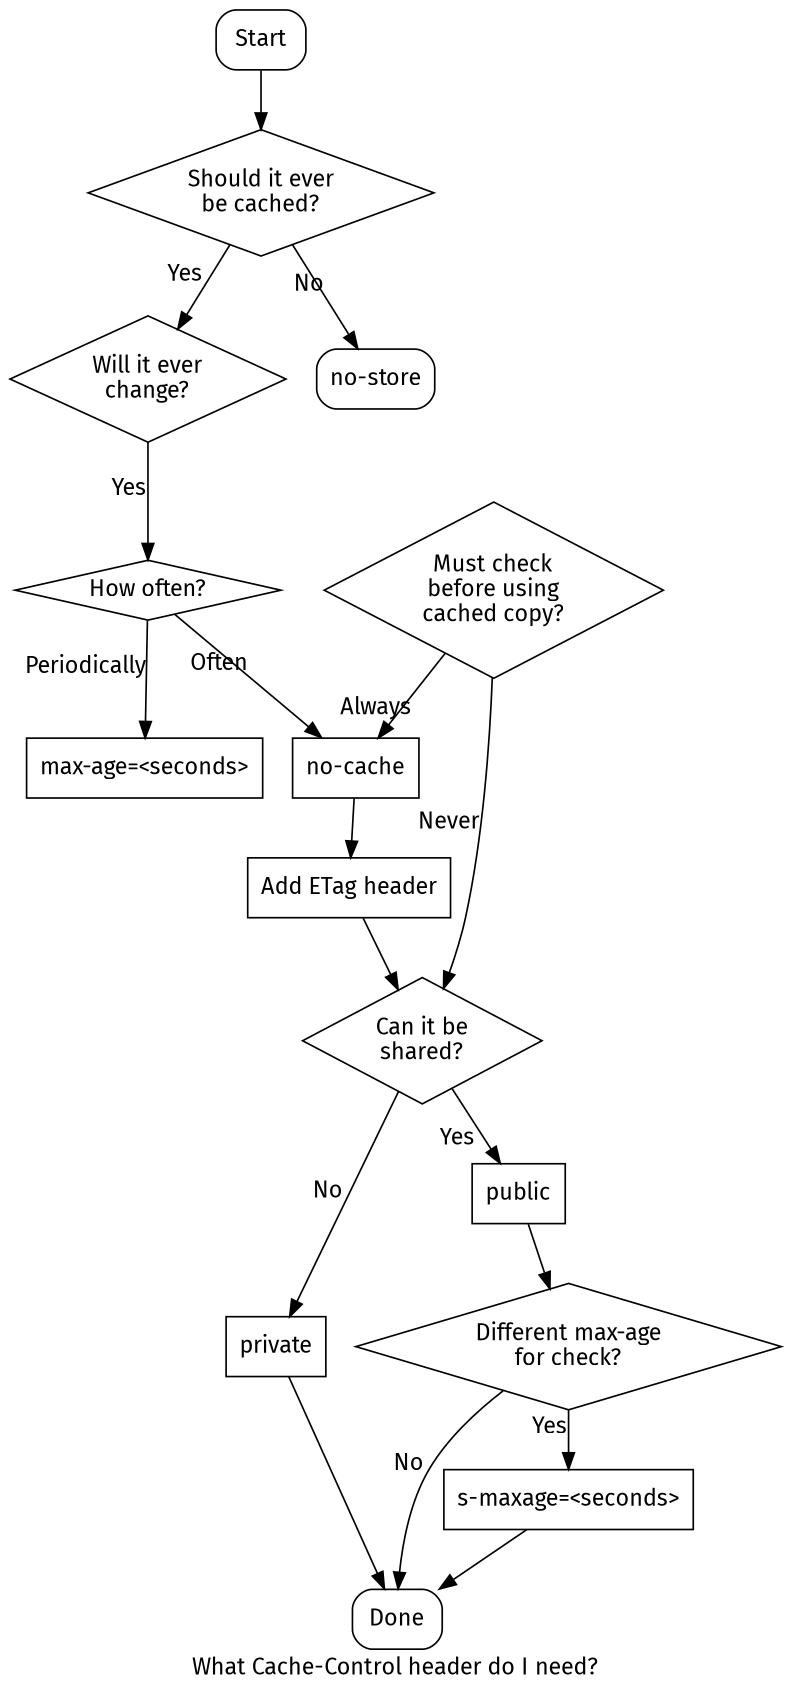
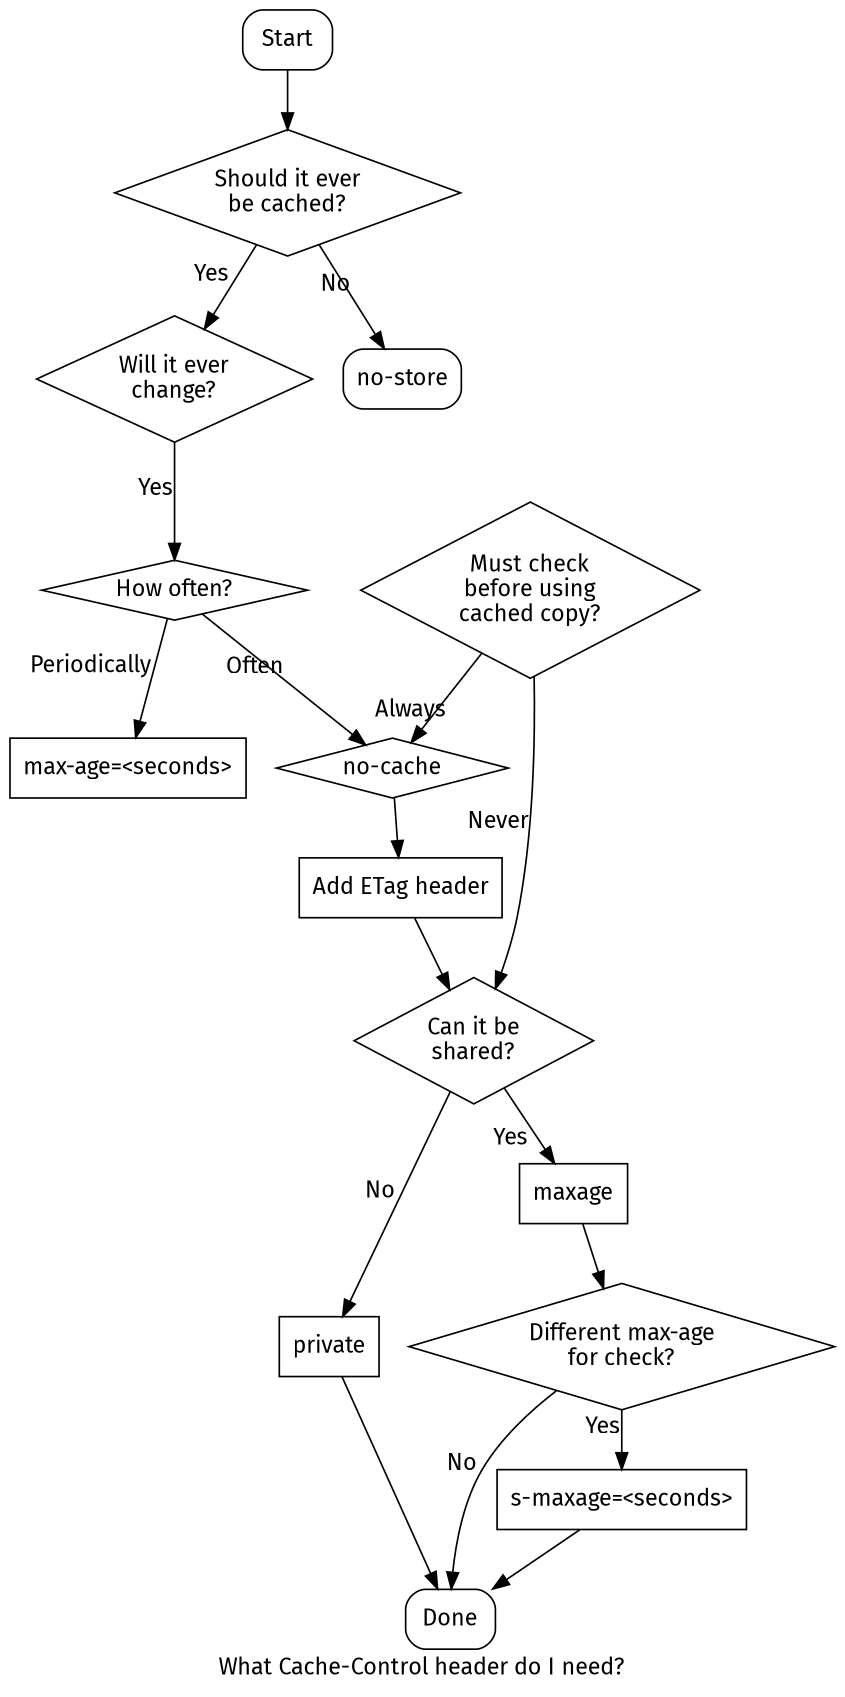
node "no-cache": shape box -> diamond
node "public": label "public" -> "maxage"
